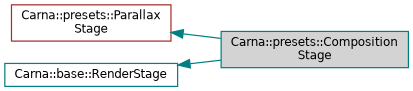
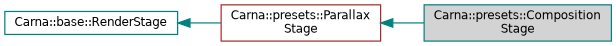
edge "Carna::presets::Composition Stage" -> "Carna::base::RenderStage": now "Carna::presets::Parallax Stage" -> "Carna::base::RenderStage"
